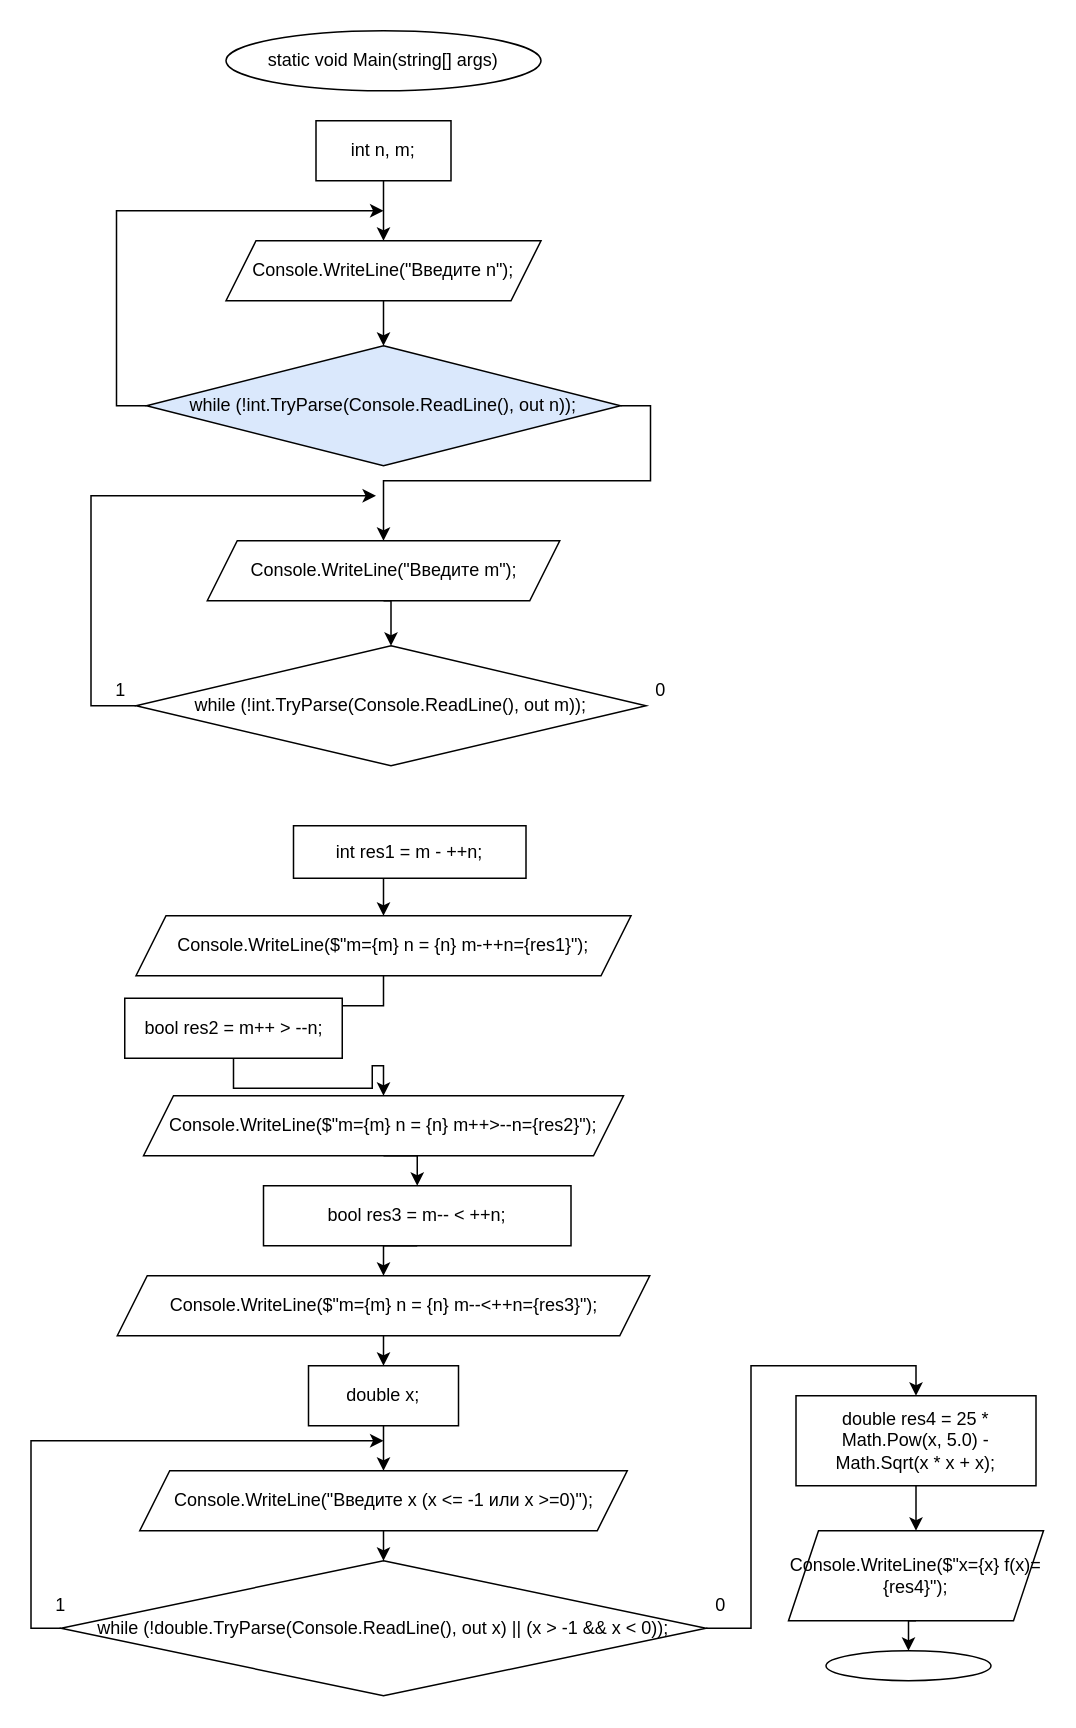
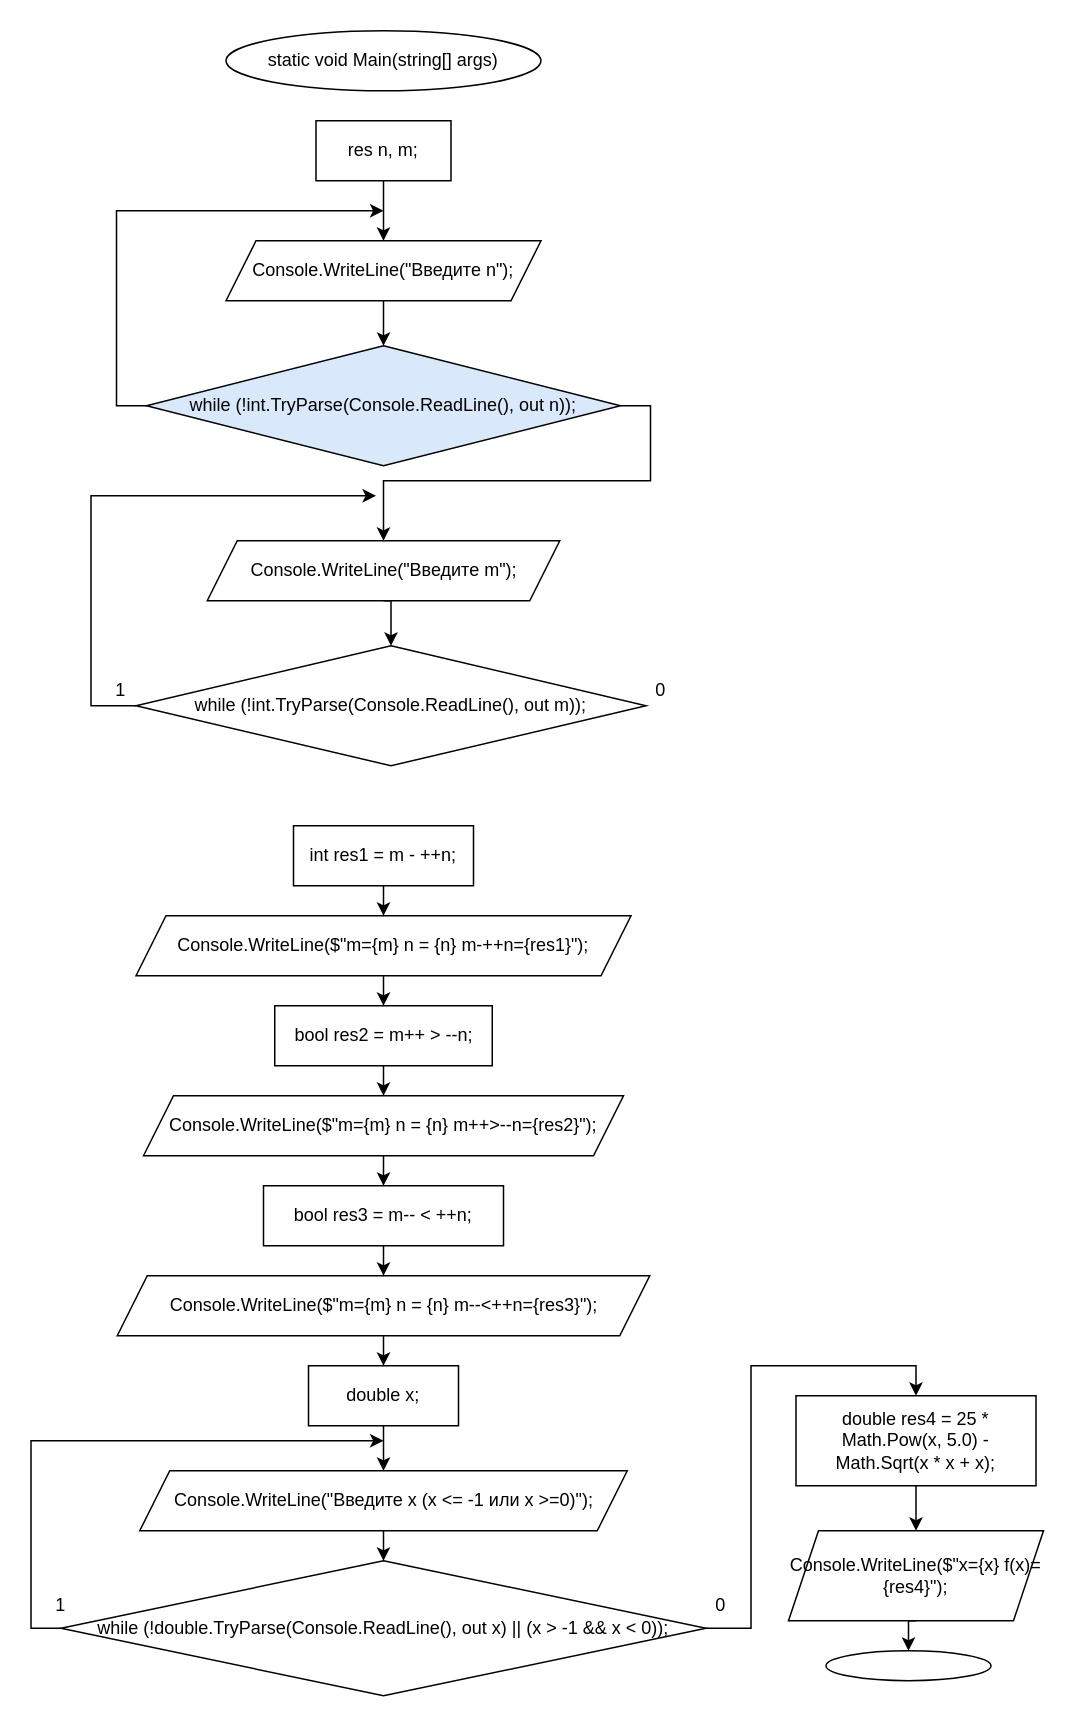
node "int n, m;": label "int n, m;" -> "res n, m;"
node "int res1 = m - ++n;": size 233x53 -> 180x60
node "bool res2 = m++ > --n;": moved (233, 1028) -> (383, 1036)
node "bool res3 = m-- < ++n;": size 308x60 -> 240x60
